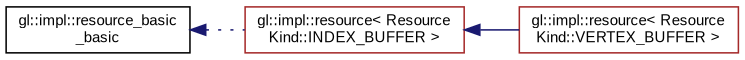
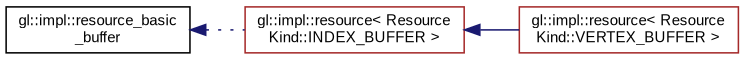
node "gl::impl::resource_basic _basic": label "gl::impl::resource_basic _basic" -> "gl::impl::resource_basic _buffer"
